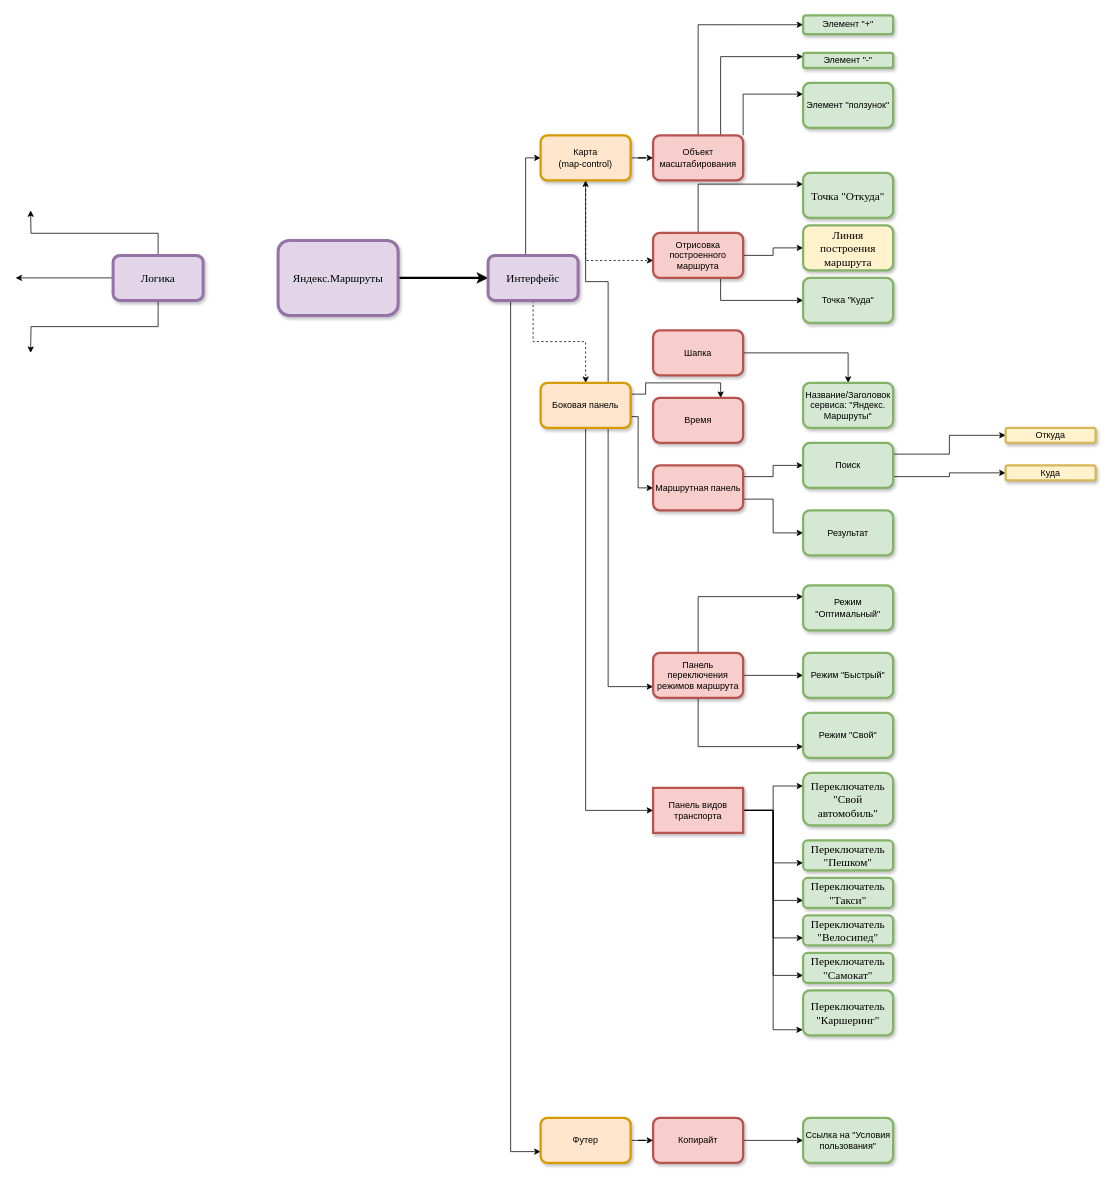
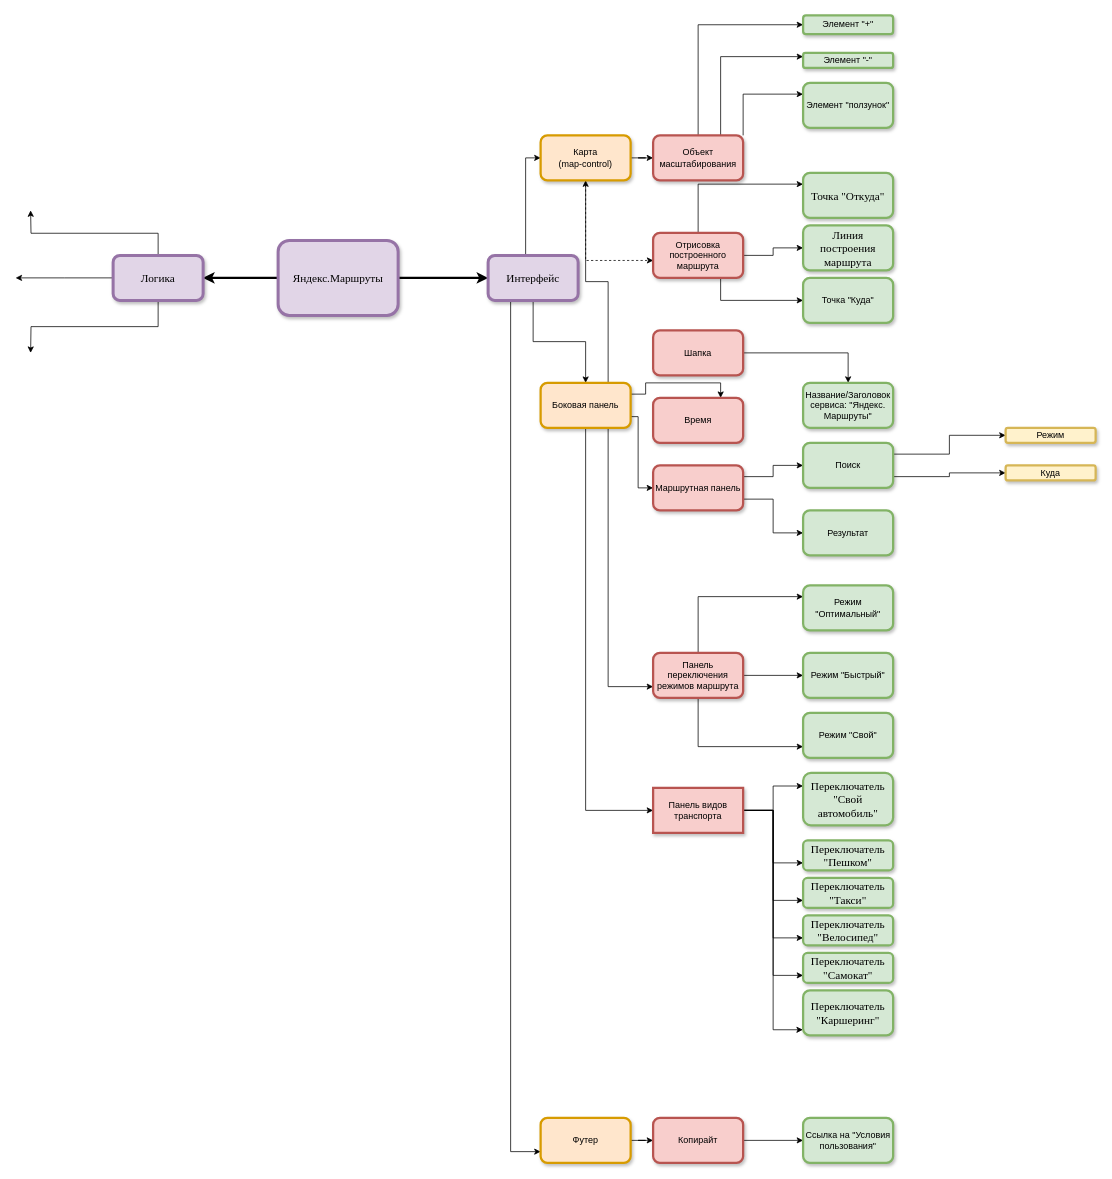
node "Линия построения маршрута": fillcolor #fff2cc -> #d5e8d4
edge "Яндекс.Маршруты" -> "Логика": added
edge "Интерфейс" -> "Боковая панель": style dashed -> solid
node "Откуда": label "Откуда" -> "Режим"
